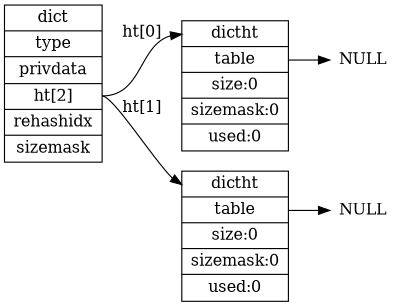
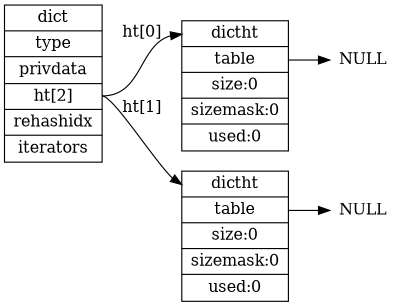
node "dict": text "sizemask" -> "iterators"
